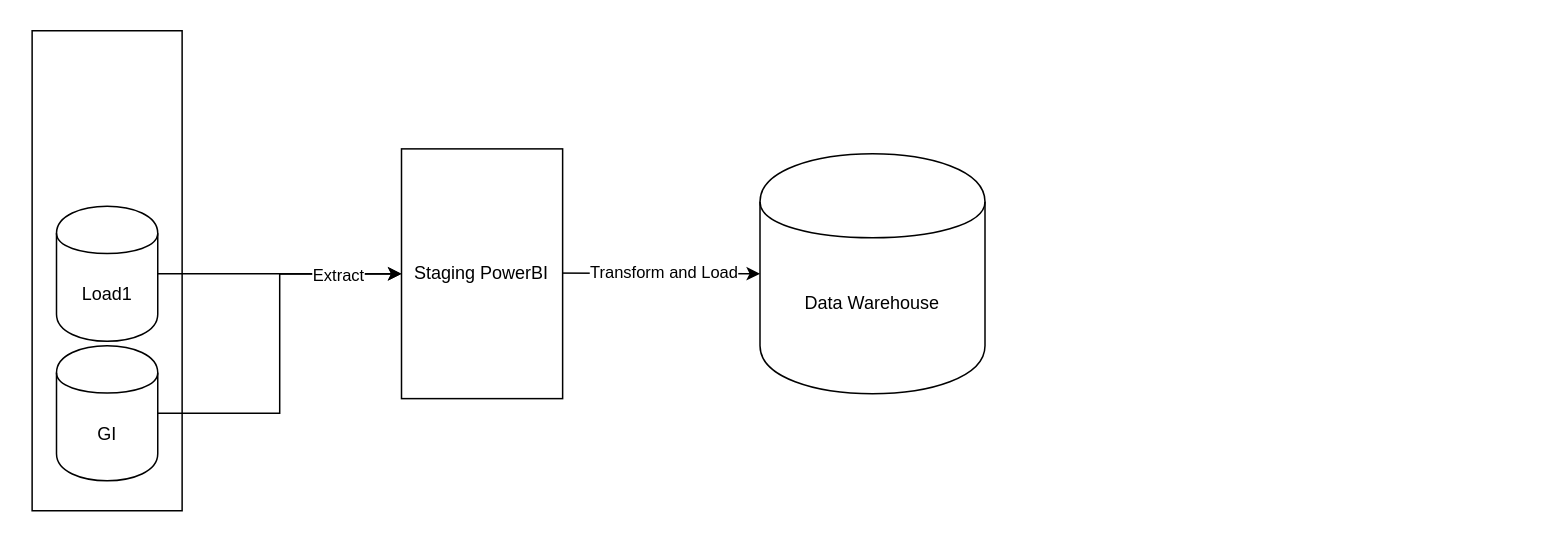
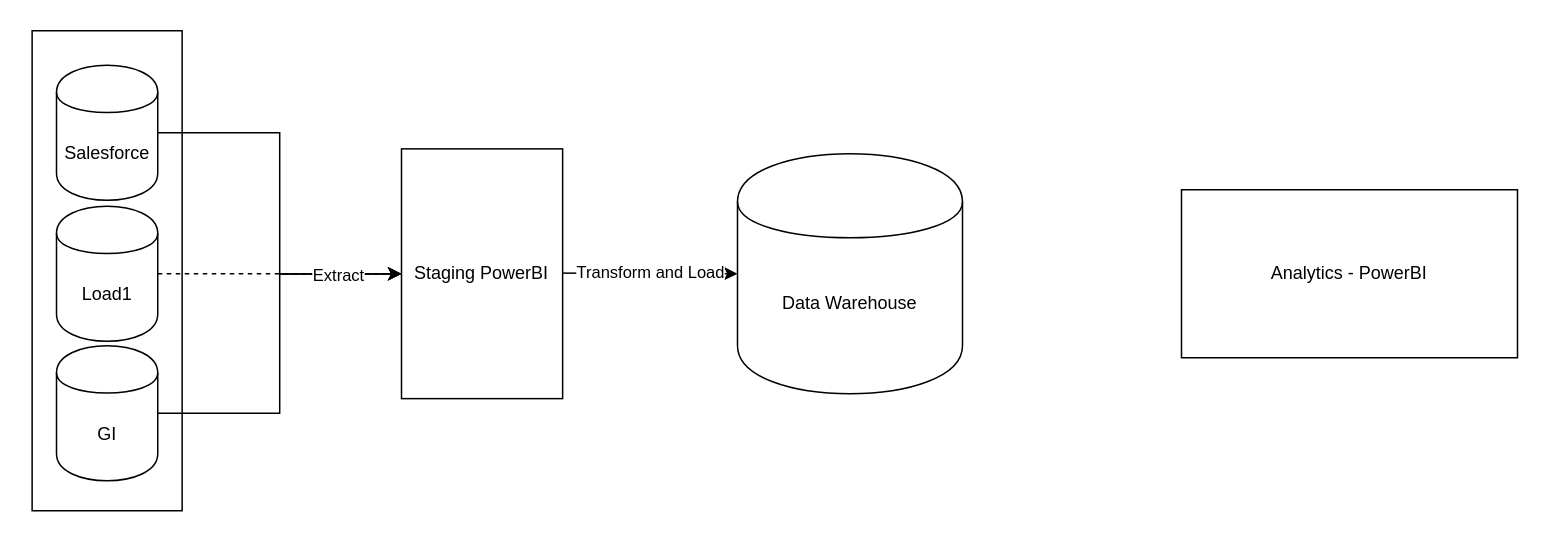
node "Salesforce": added
edge "Salesforce" -> "Staging PowerBI": added
edge "Load1" -> "Staging PowerBI": style solid -> dashed
node "Data Warehouse": moved (872, 274) -> (850, 274)
node "Analytics - PowerBI": added
